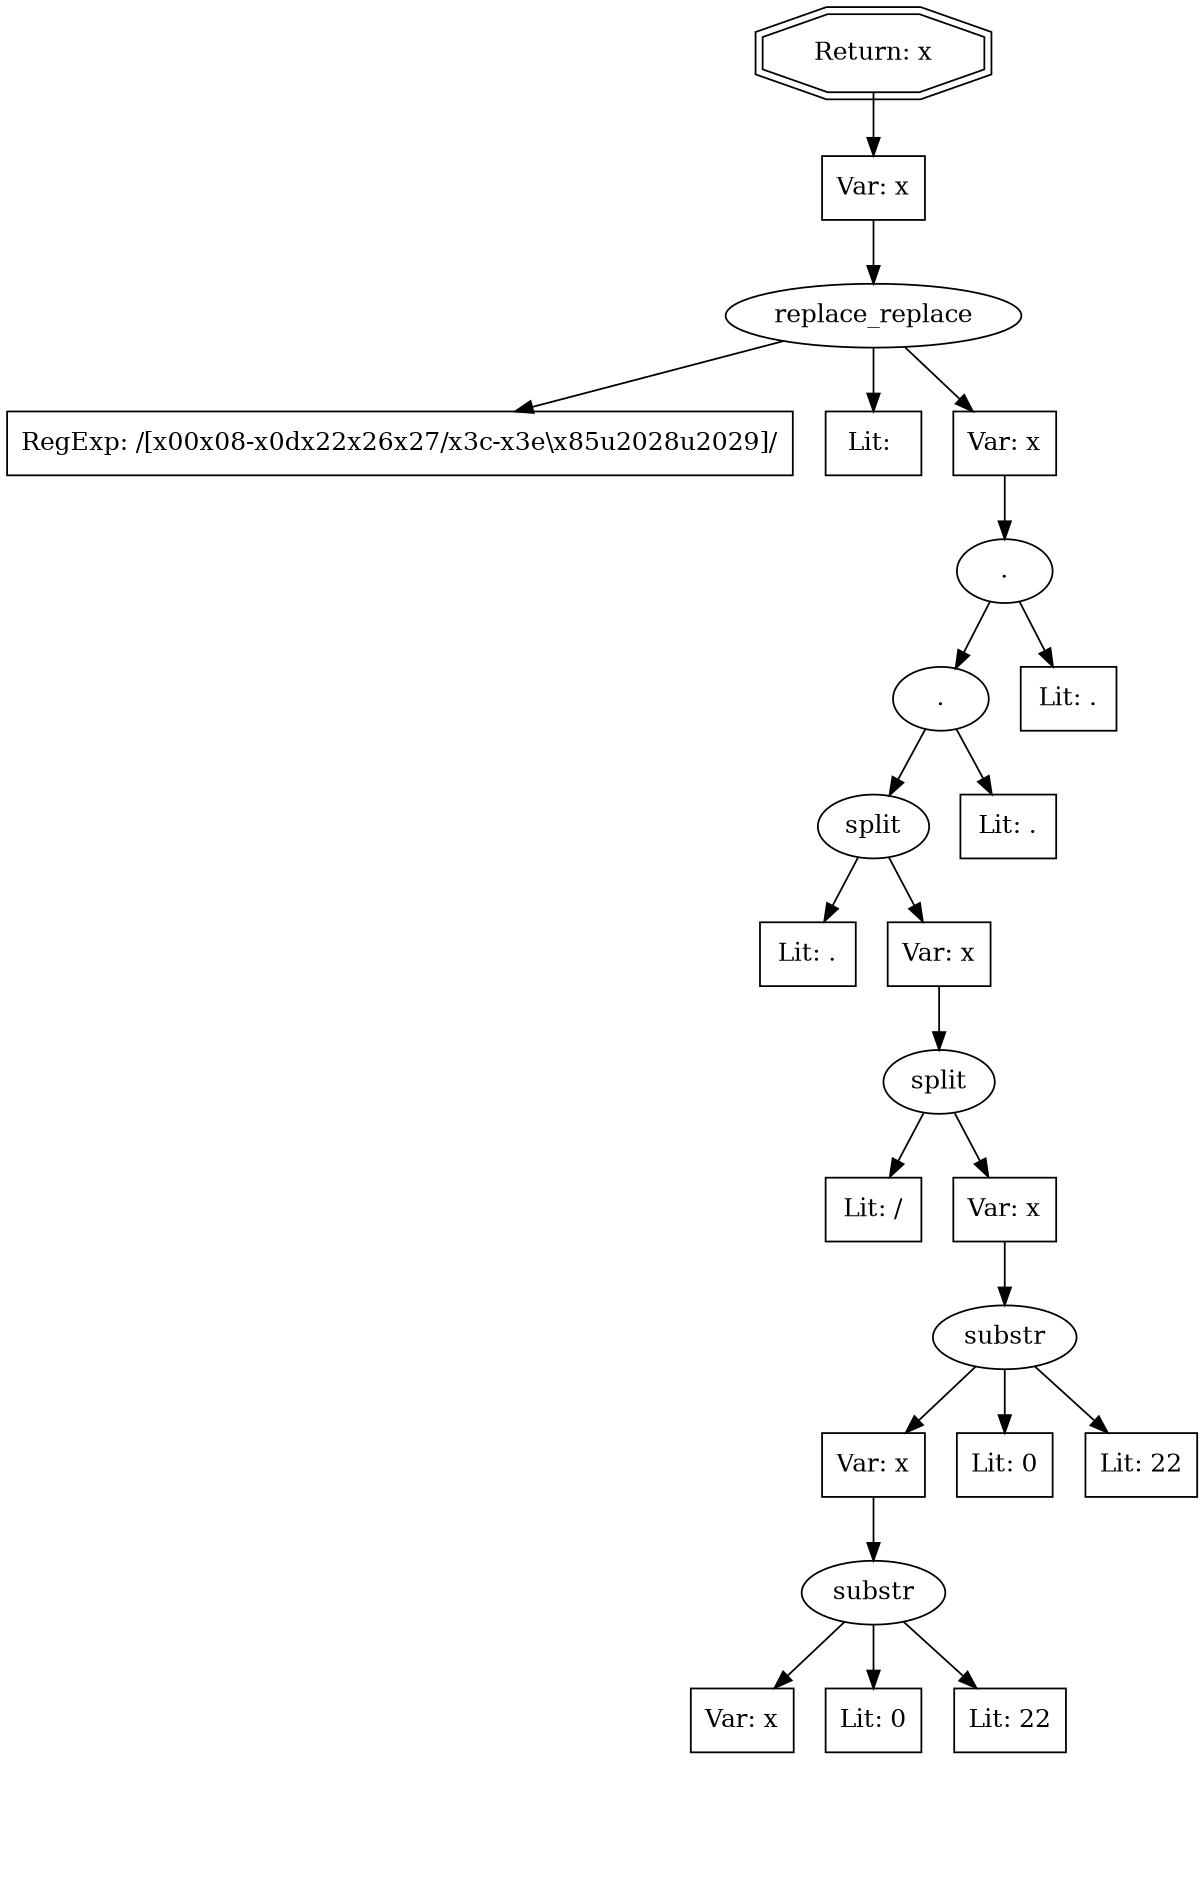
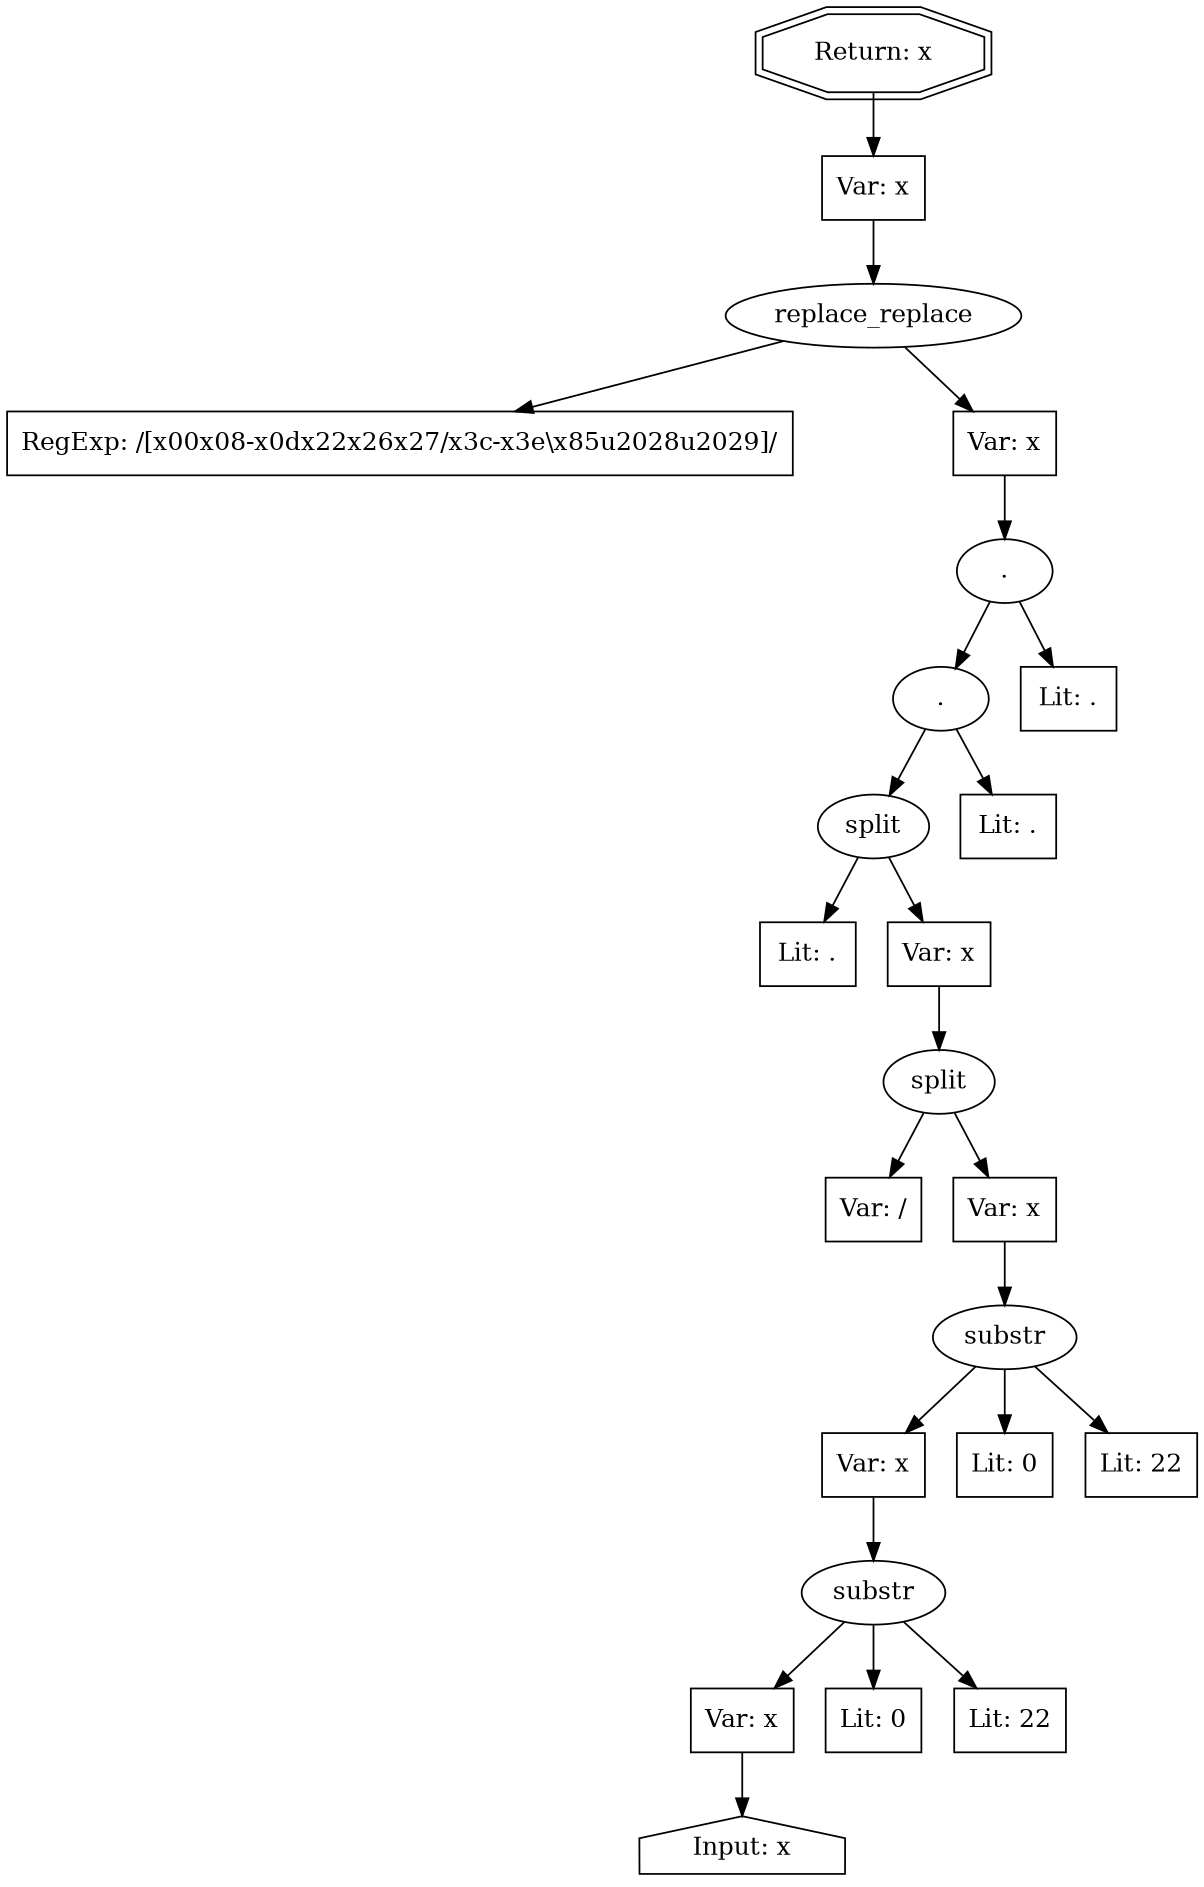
node "Lit:": removed
node "Lit: /": label "Lit: /" -> "Var: /"
node "Input: x": added
